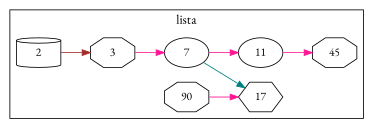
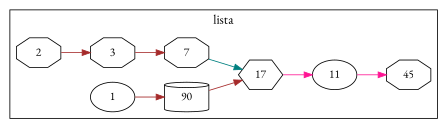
node "2": shape cylinder -> octagon
edge "3" -> "7": color deeppink -> brown
node "7": shape ellipse -> octagon
edge "7" -> "11": now "17" -> "11"
node "1": added
node "90": shape octagon -> cylinder
edge "90" -> "17": color deeppink -> brown
